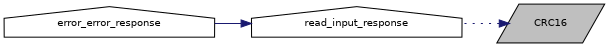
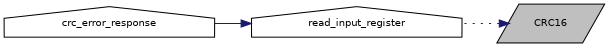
node "error_error_response": label "error_error_response" -> "crc_error_response"
node "read_input_response": label "read_input_response" -> "read_input_register"
